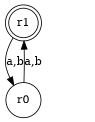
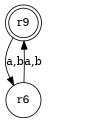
node "r1": label "r1" -> "r9"
node "r0": label "r0" -> "r6"
